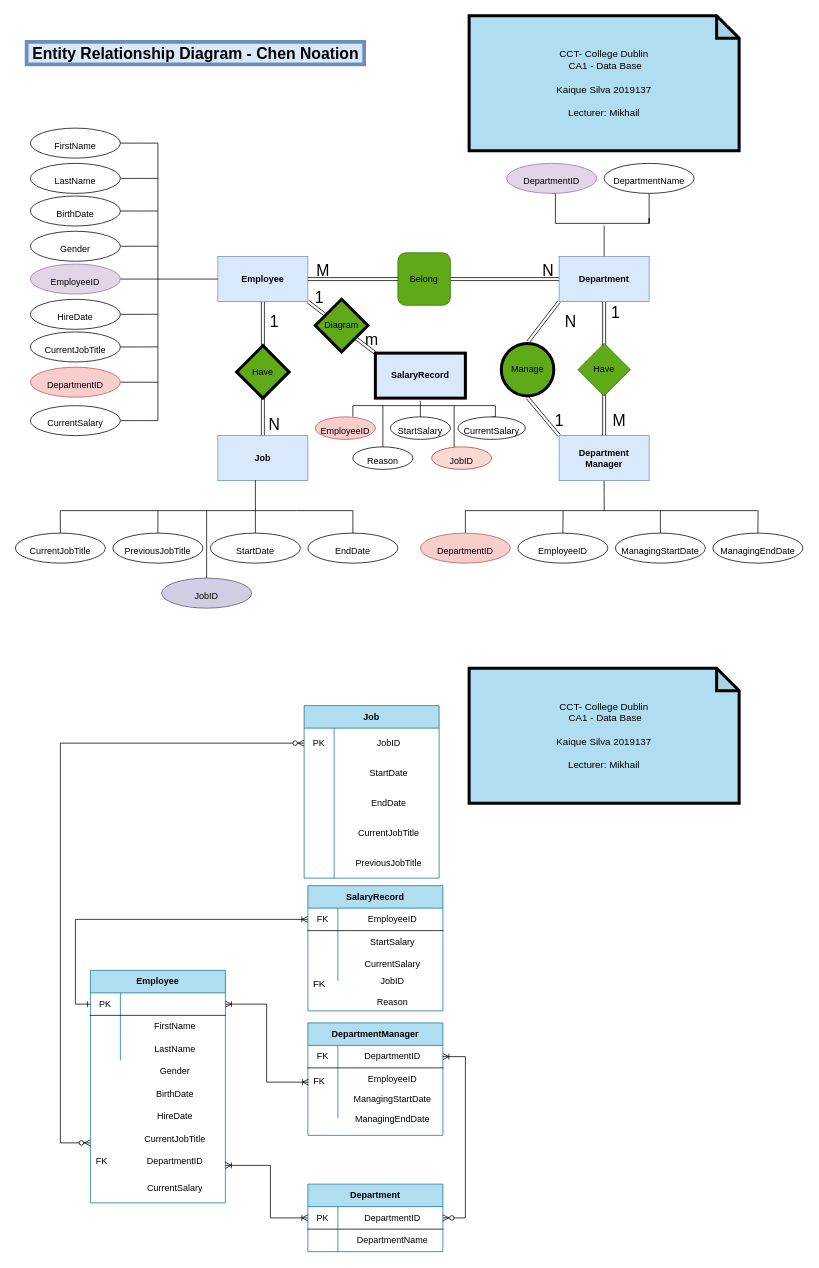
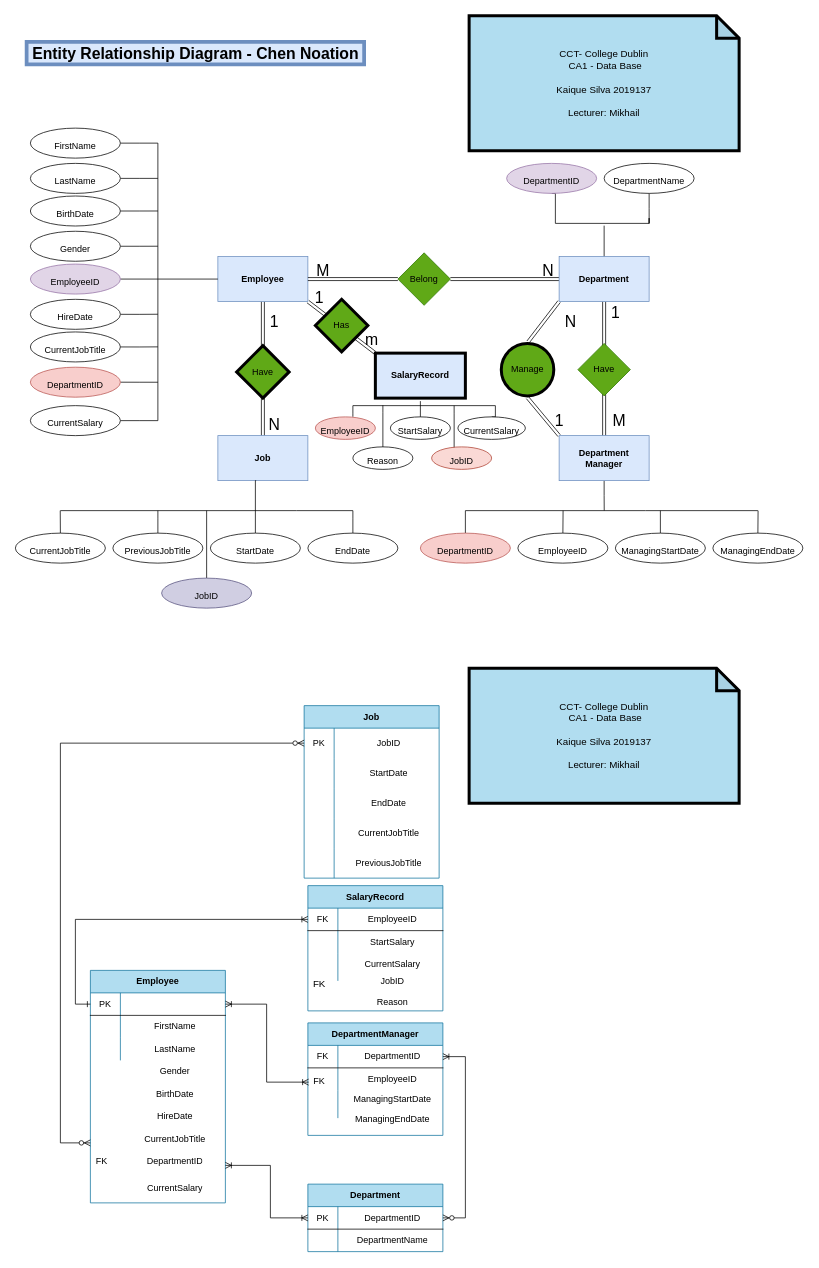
node "Belong": shape rounded rectangle -> diamond
node "Diagram": label "Diagram" -> "Has"
